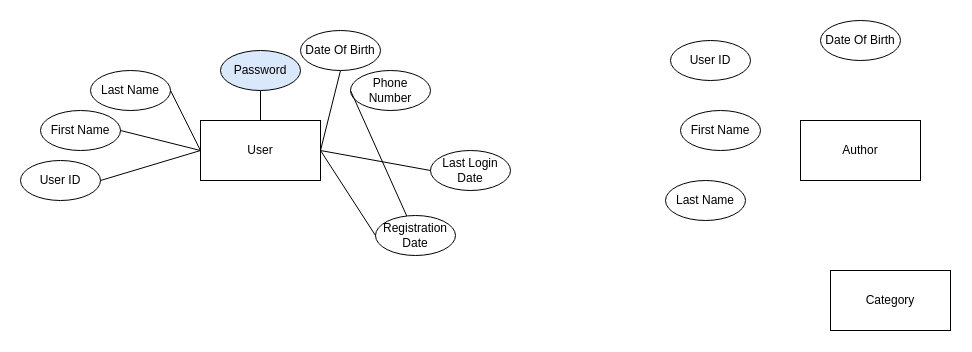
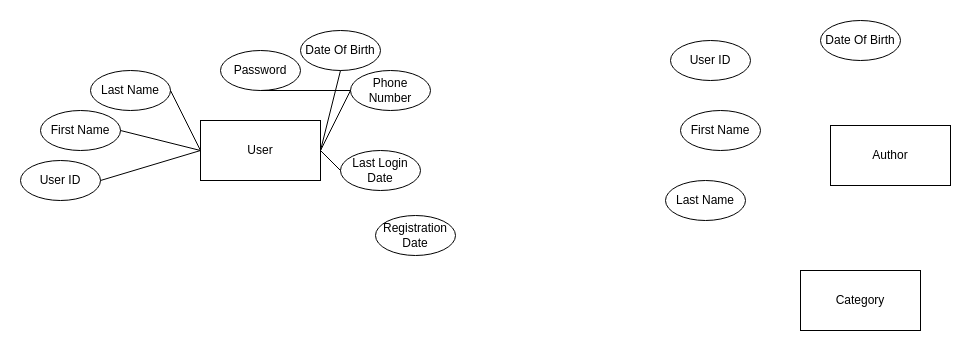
node "Password": fillcolor #dae8fc -> #ffffff
edge "Password" -- "User": now "Password" -- "Phone Number"
node "Author": moved (861, 151) -> (891, 156)
edge "Phone Number" -- "Registration Date": now "Phone Number" -- "User"
node "Last Login Date": moved (471, 171) -> (381, 171)
edge "User" -- "Registration Date": removed
node "Category": moved (891, 301) -> (861, 301)
